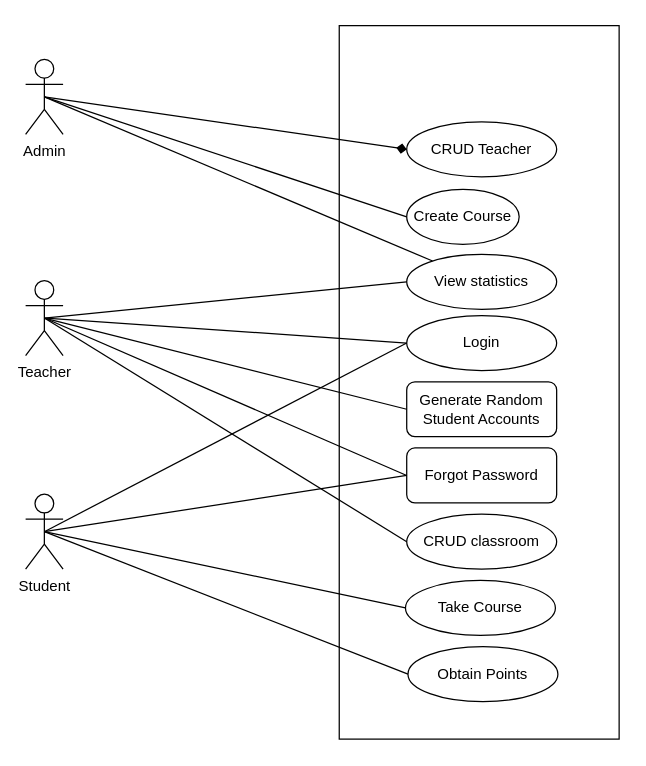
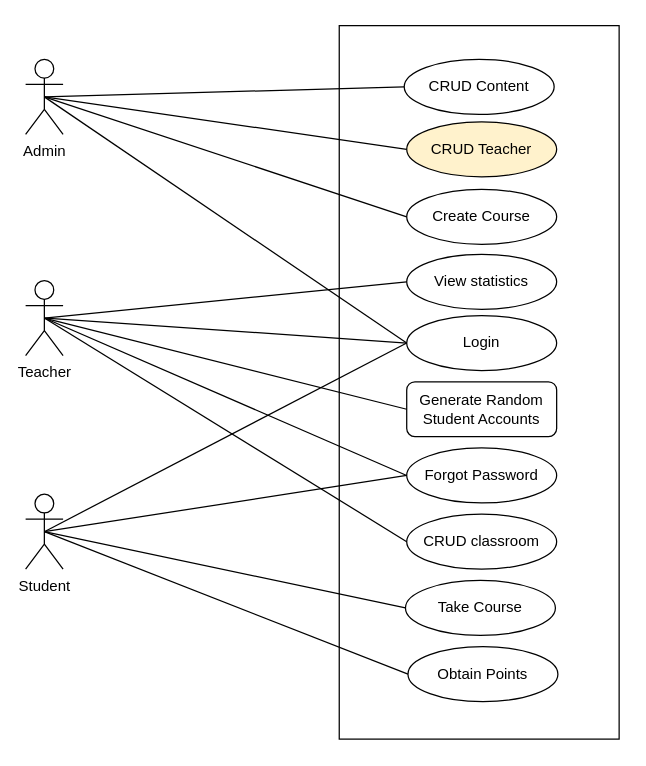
node "CRUD Content": added
edge "CRUD Content" -- "Admin": added
edge "Admin" -> "CRUD Teacher": arrowhead diamond -> none
node "CRUD Teacher": fillcolor #ffffff -> #fff2cc
edge "Admin" -- "View statistics": now "Admin" -- "Login"
node "Create Course": size 113x55 -> 150x55
node "Forgot Password": shape rounded rectangle -> ellipse
